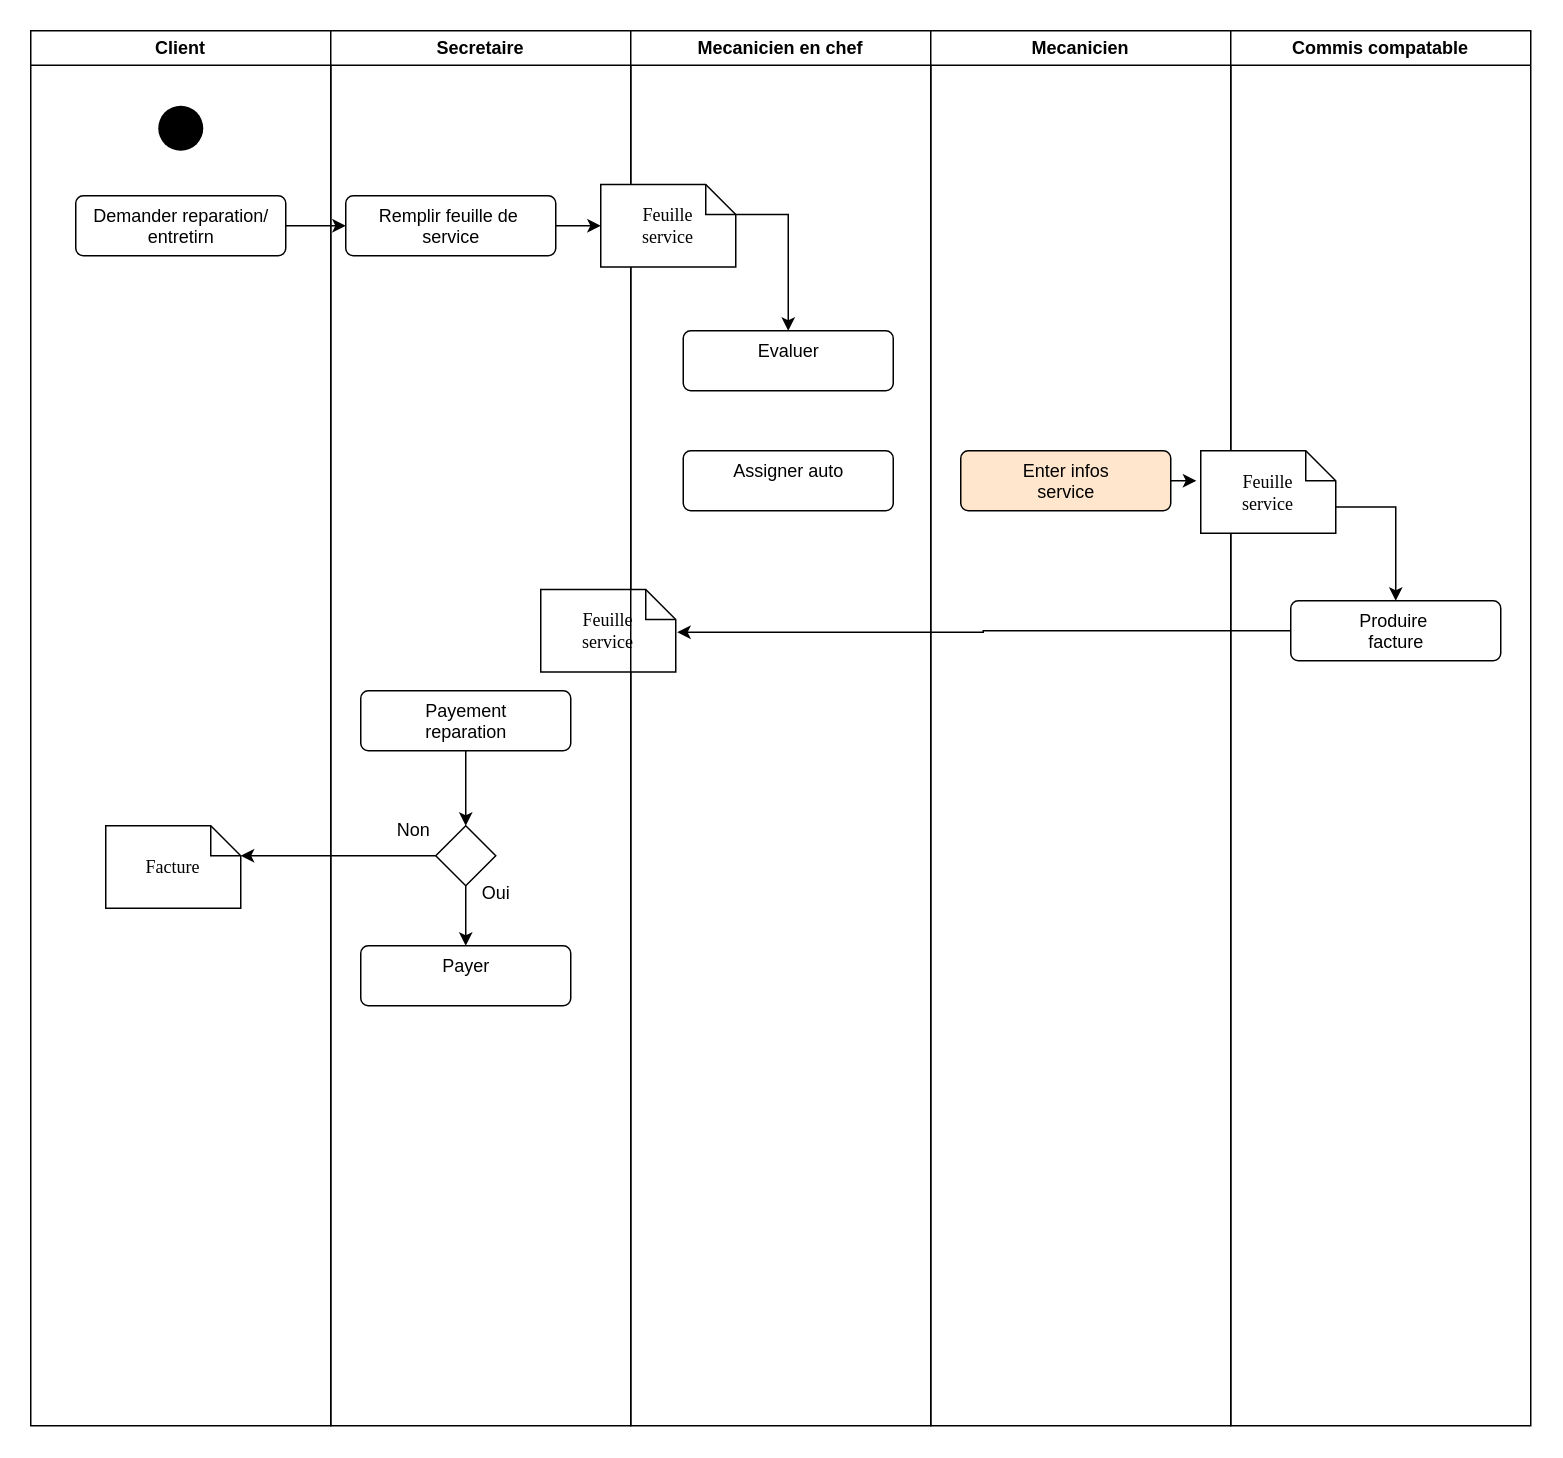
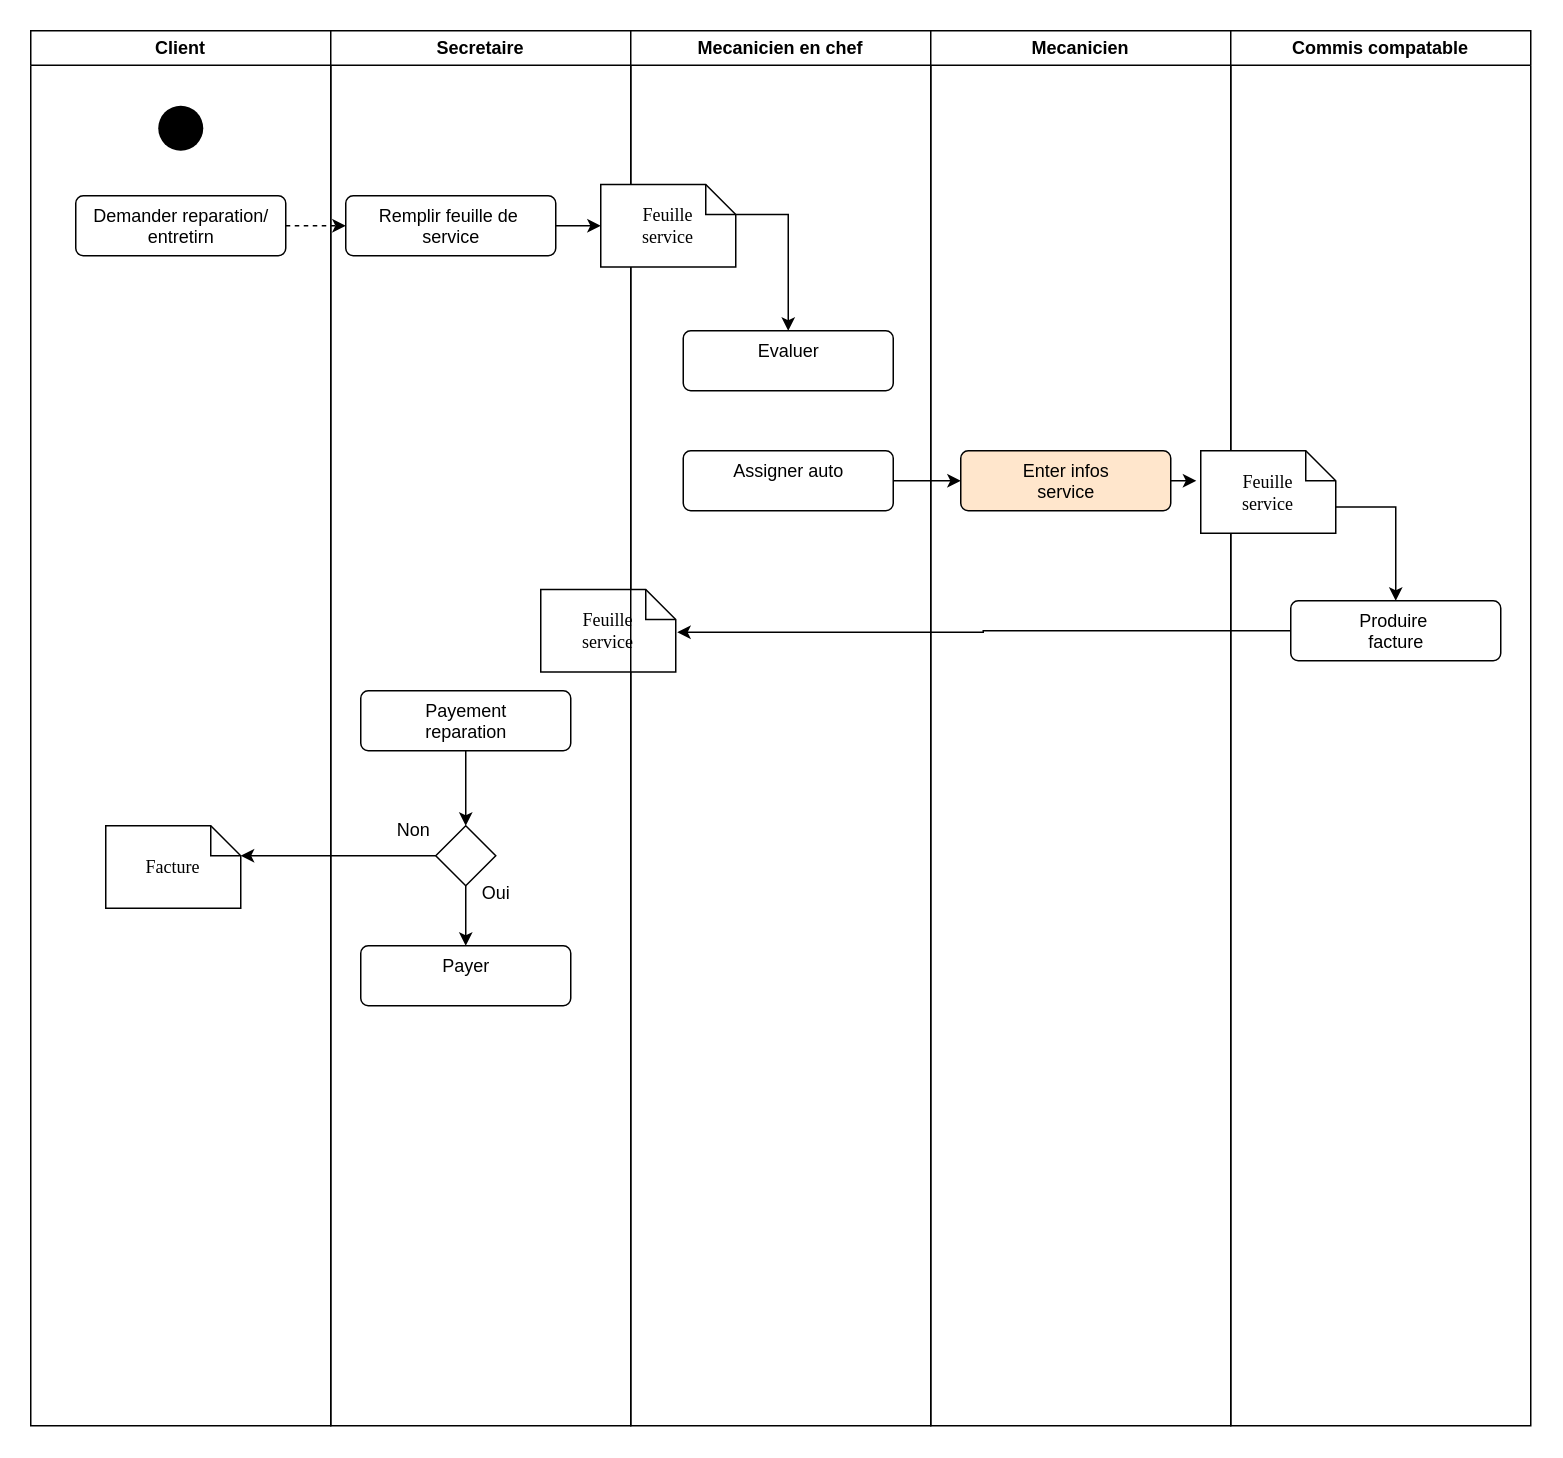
edge "Demander reparation/ entretirn" -> "Remplir feuille de service": style solid -> dashed
edge "Assigner auto" -> "Enter infos service": added
